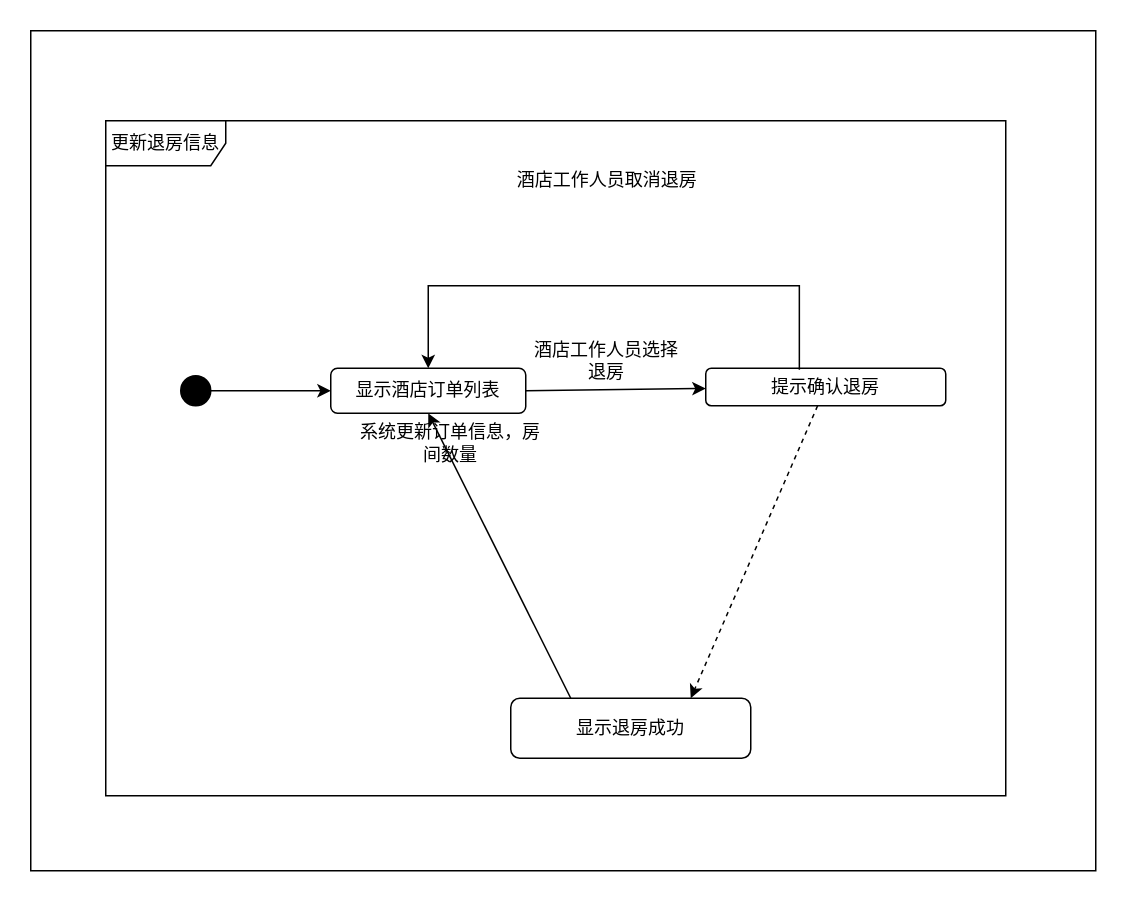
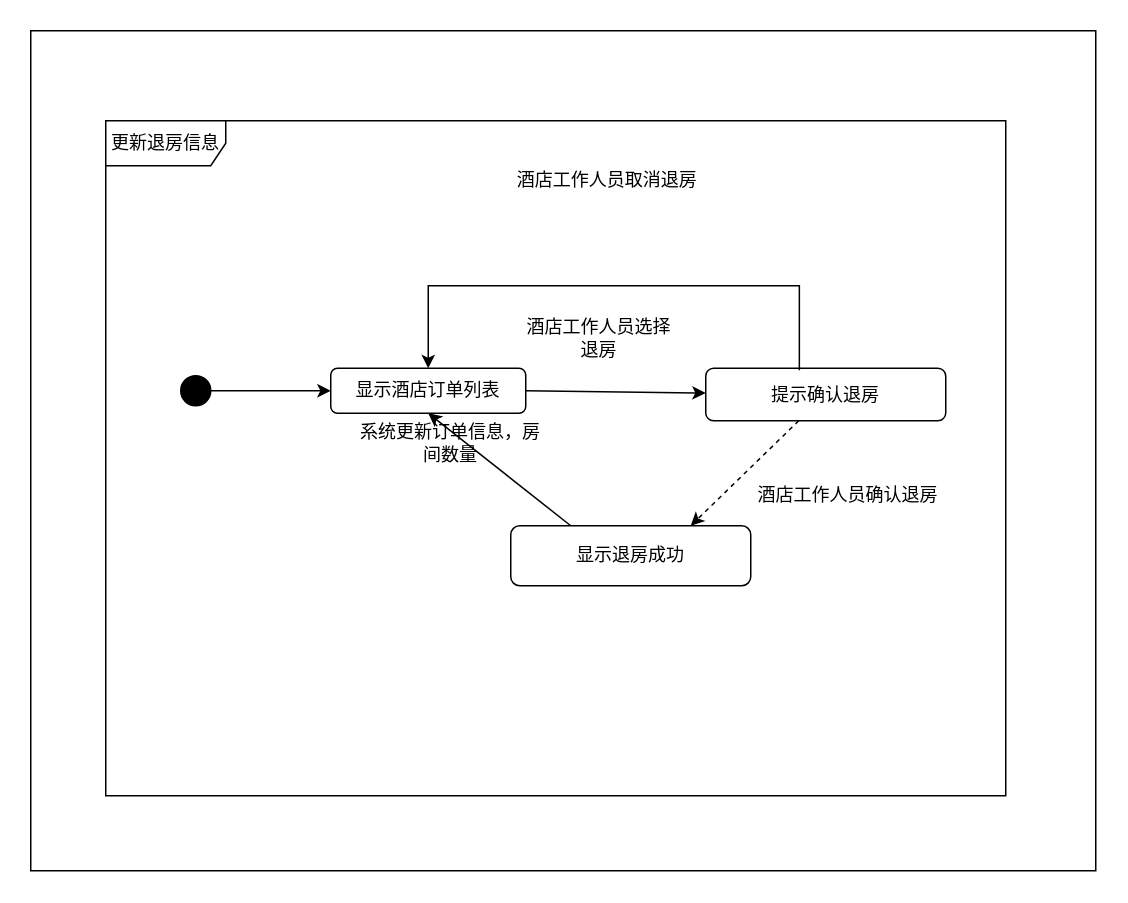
node "酒店工作人员选择退房": moved (607, 361) -> (599, 338)
node "提示确认退房": size 240x38 -> 240x53
node "酒店工作人员确认退房": added
node "显示退房成功": moved (631, 728) -> (631, 556)
